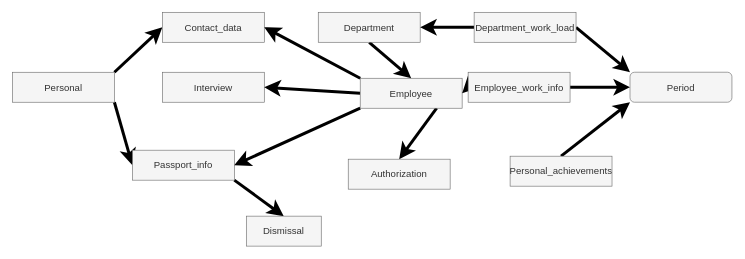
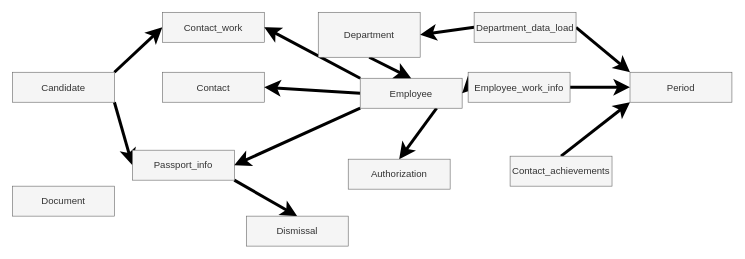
node "Contact_data": label "Contact_data" -> "Contact_work"
node "Department": size 102x30 -> 102x45
node "Department_work_load": label "Department_work_load" -> "Department_data_load"
node "Personal": label "Personal" -> "Candidate"
node "Interview": label "Interview" -> "Contact"
node "Period": shape rounded rectangle -> rectangle
node "Personal_achievements": label "Personal_achievements" -> "Contact_achievements"
node "Document": added
node "Dismissal": size 75x30 -> 102x30
